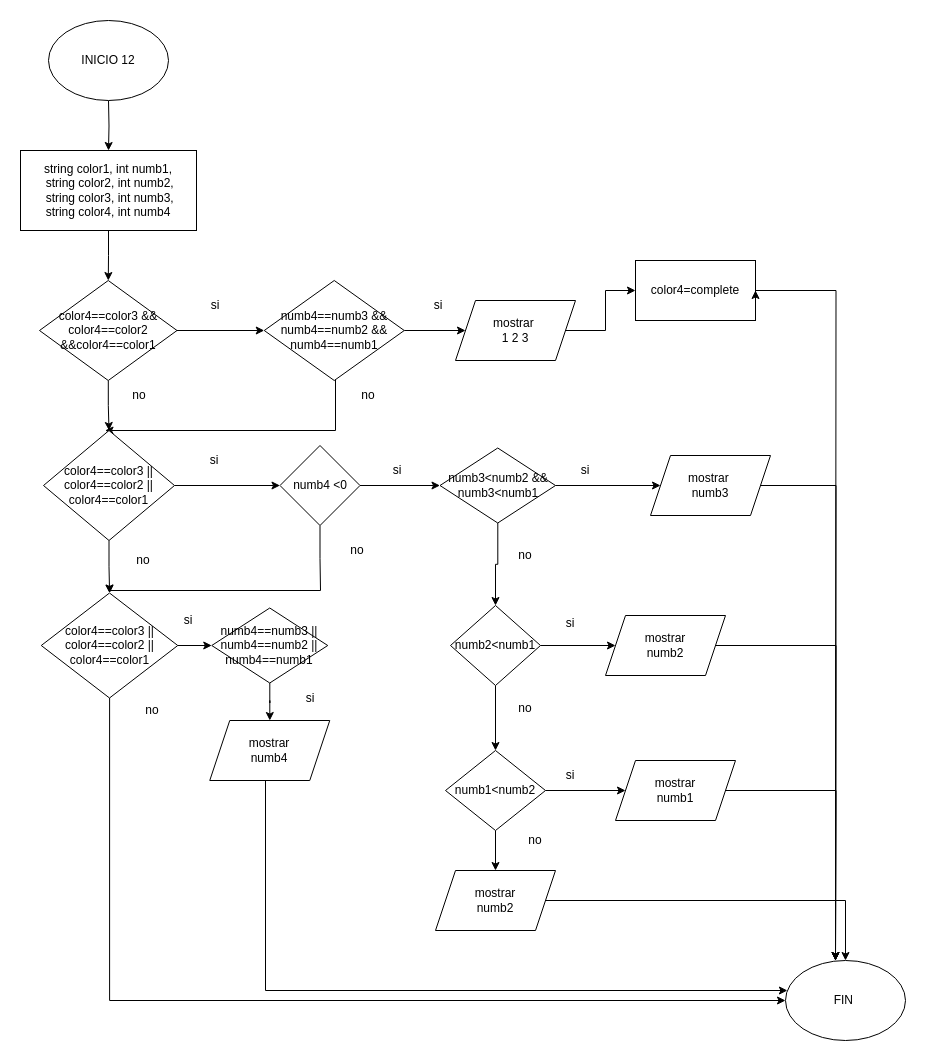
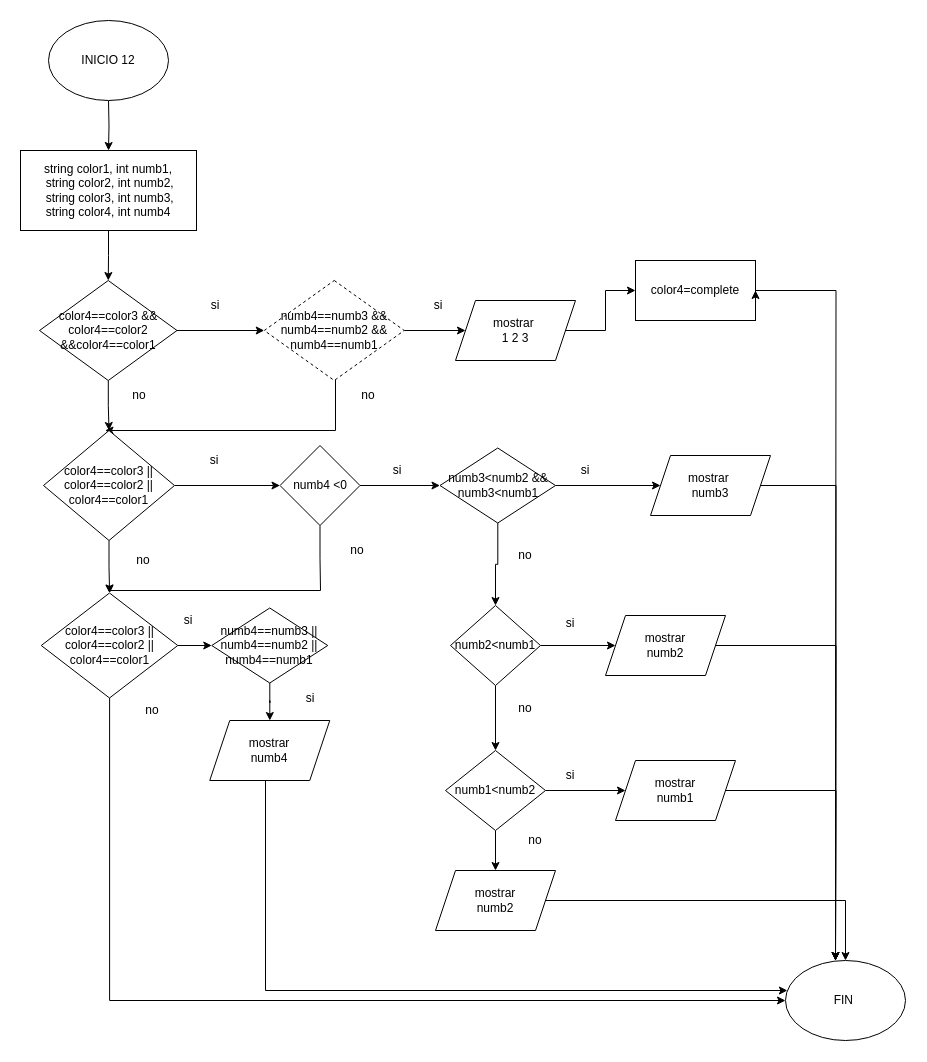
node "numb4==numb3 && numb4==numb2 && numb4==numb1": style solid -> dashed
